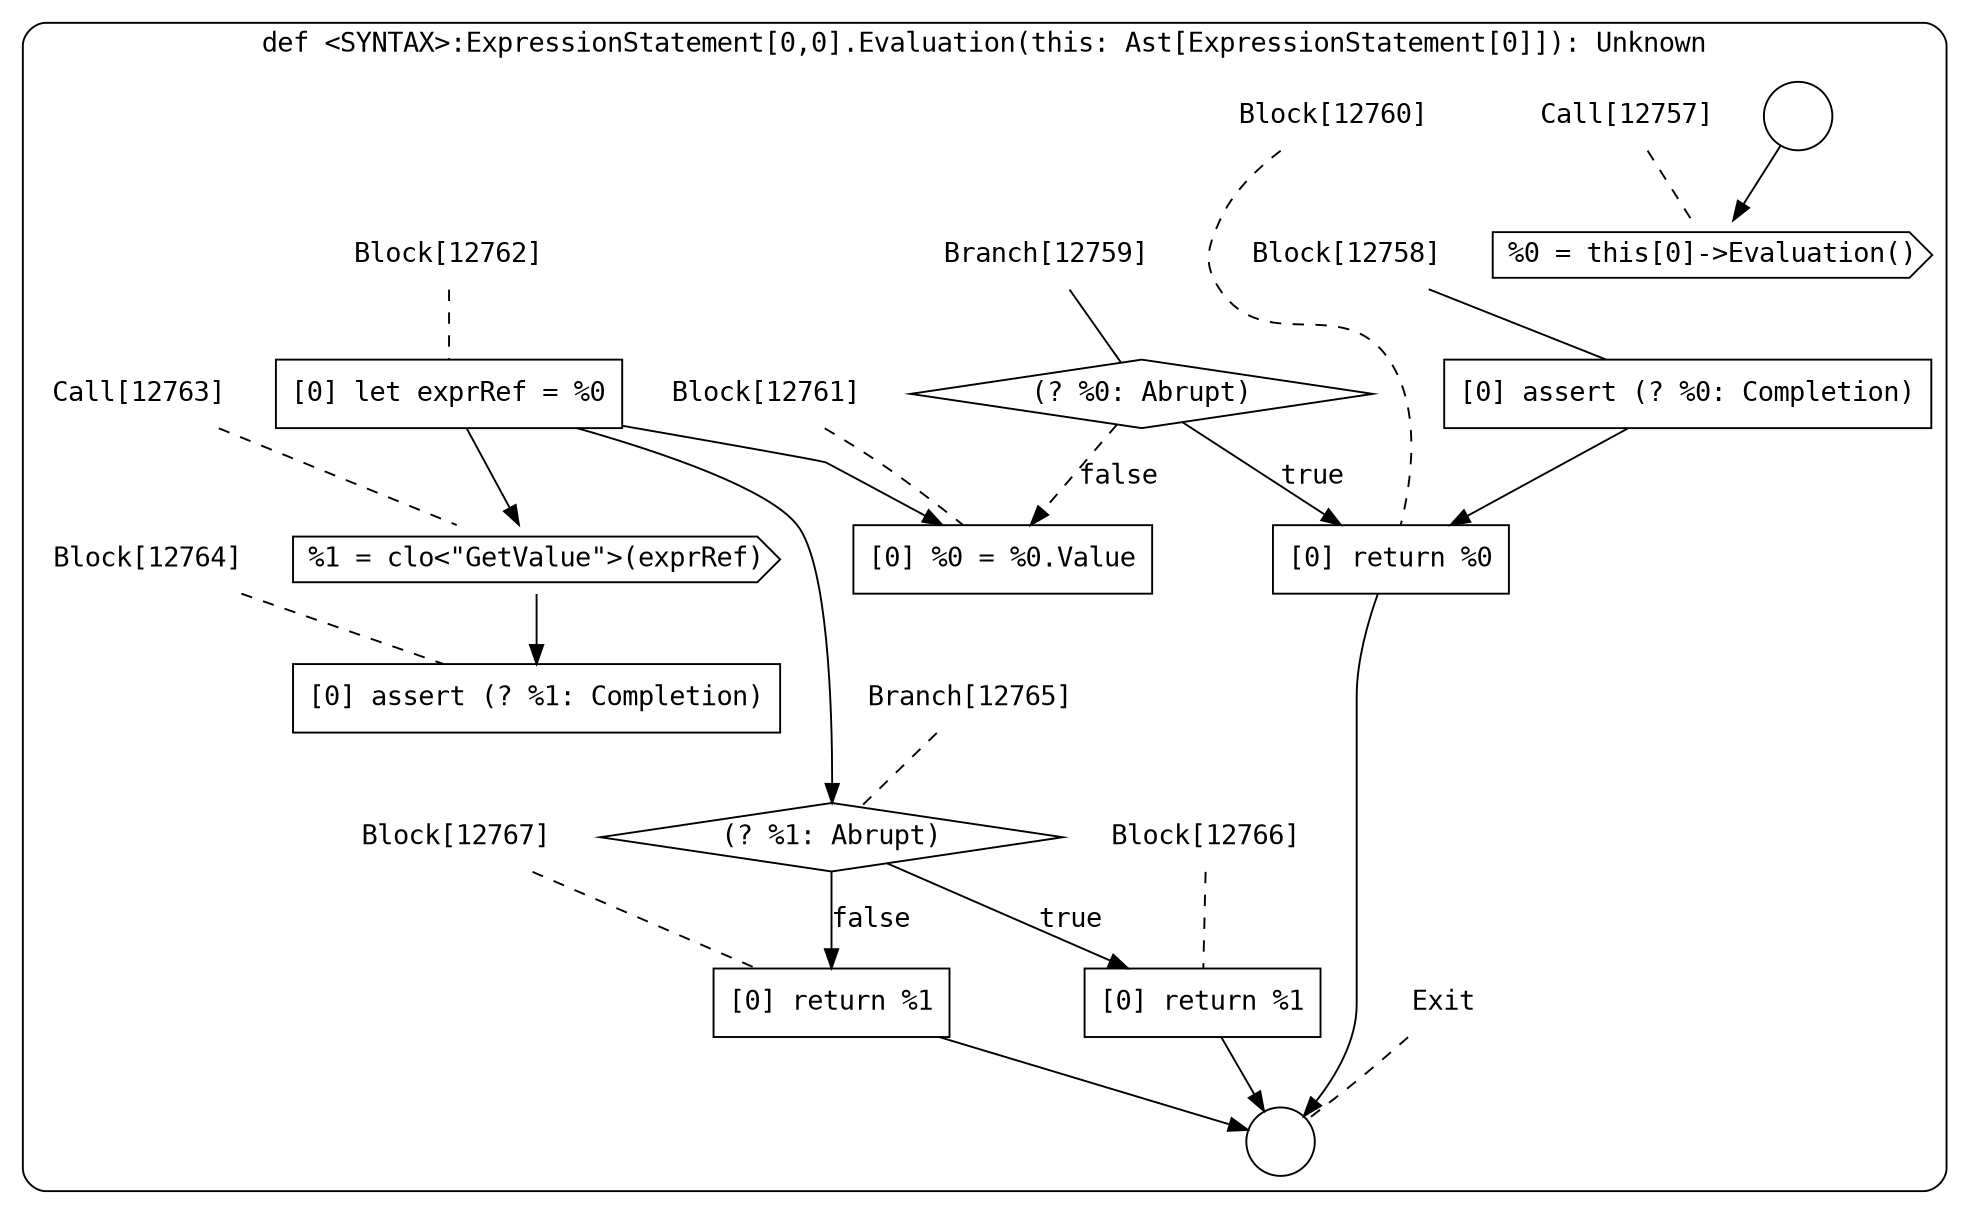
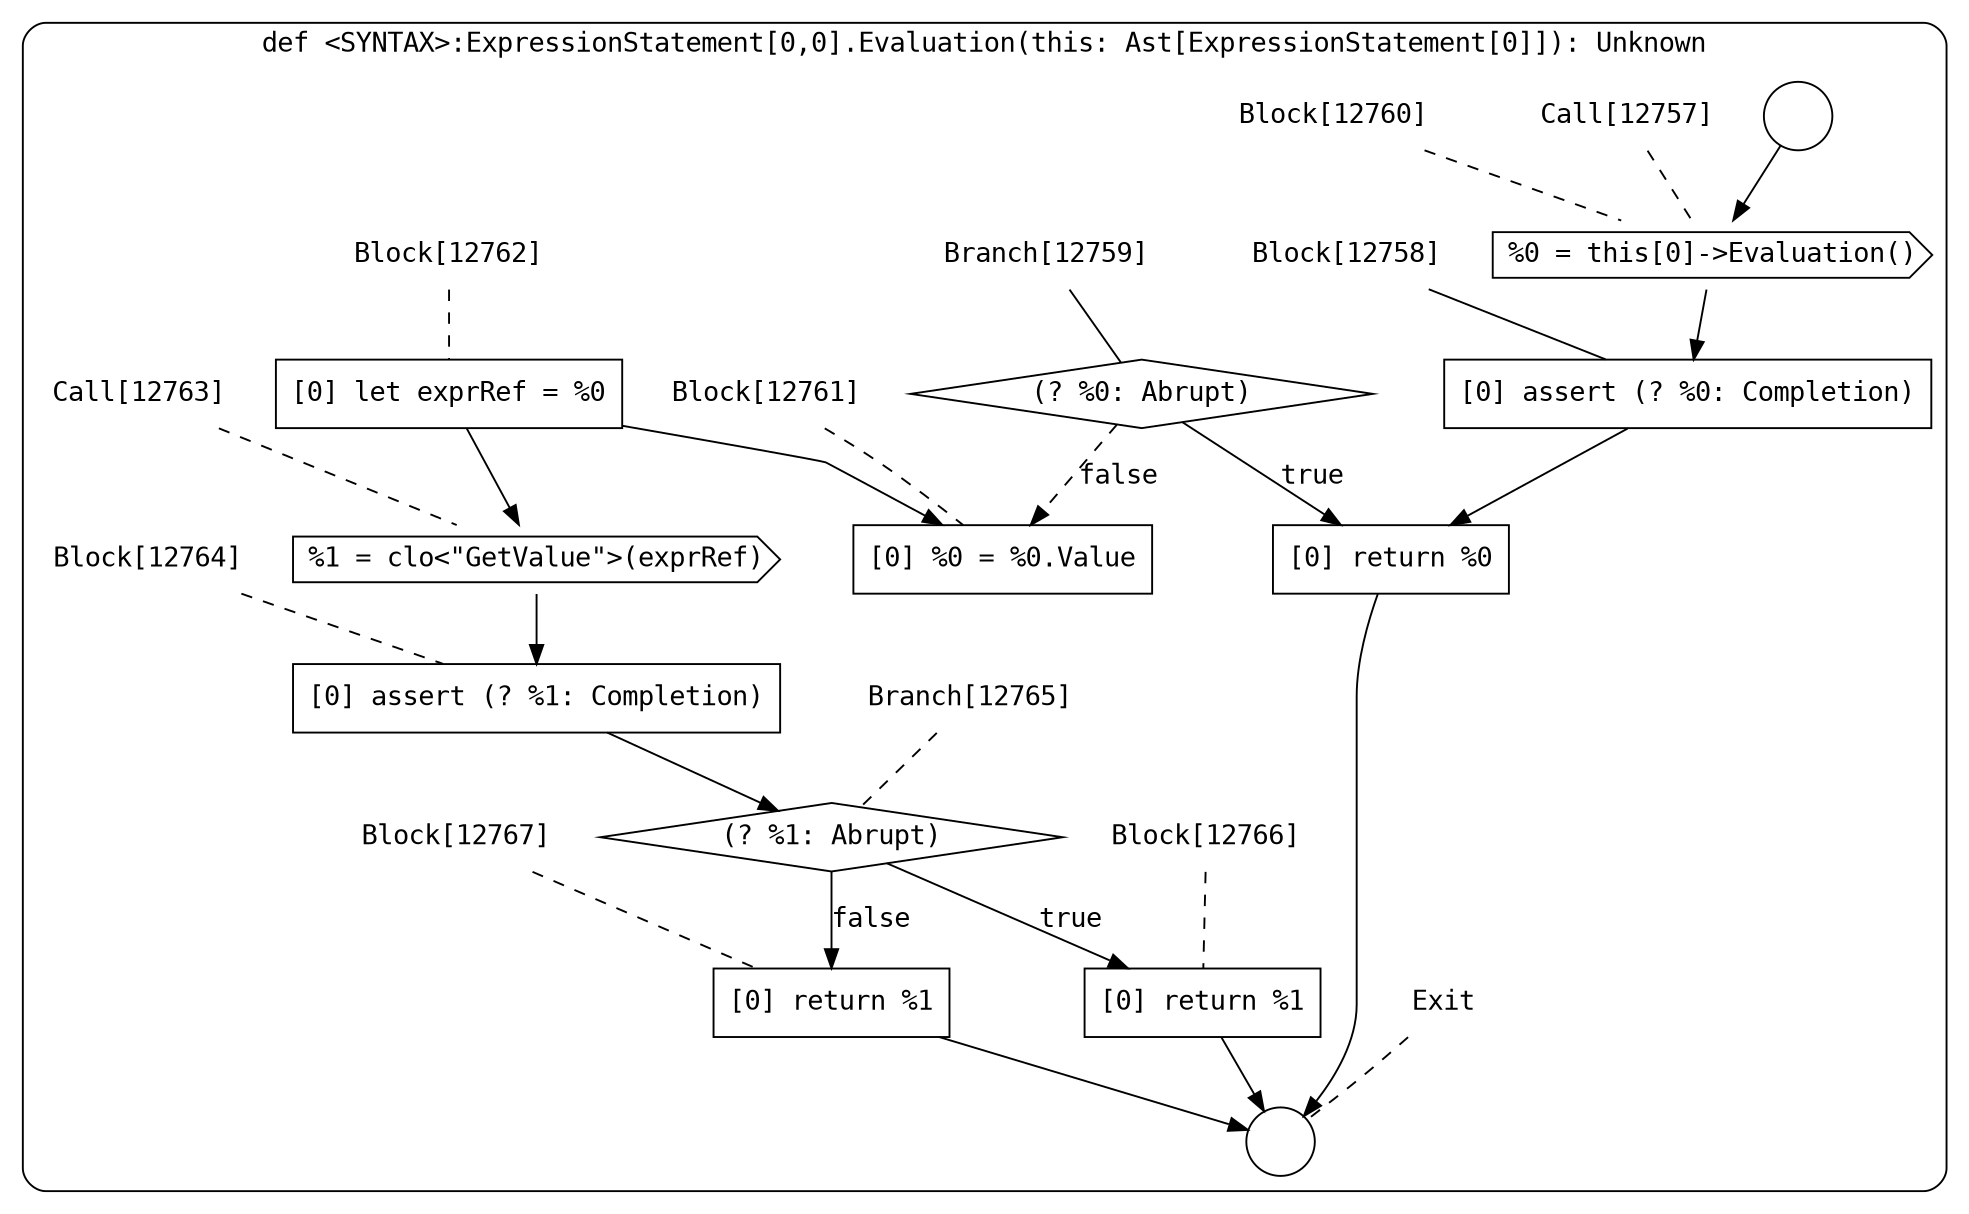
edge "%0 = this[0]->Evaluation()" -> "[0] assert (? %0: Completion)": added
edge "Block[12760]" -- "[0] return %0": now "Block[12760]" -- "%0 = this[0]->Evaluation()"
edge "[0] let exprRef = %0" -> "(? %1: Abrupt)": now "[0] assert (? %1: Completion)" -> "(? %1: Abrupt)"
